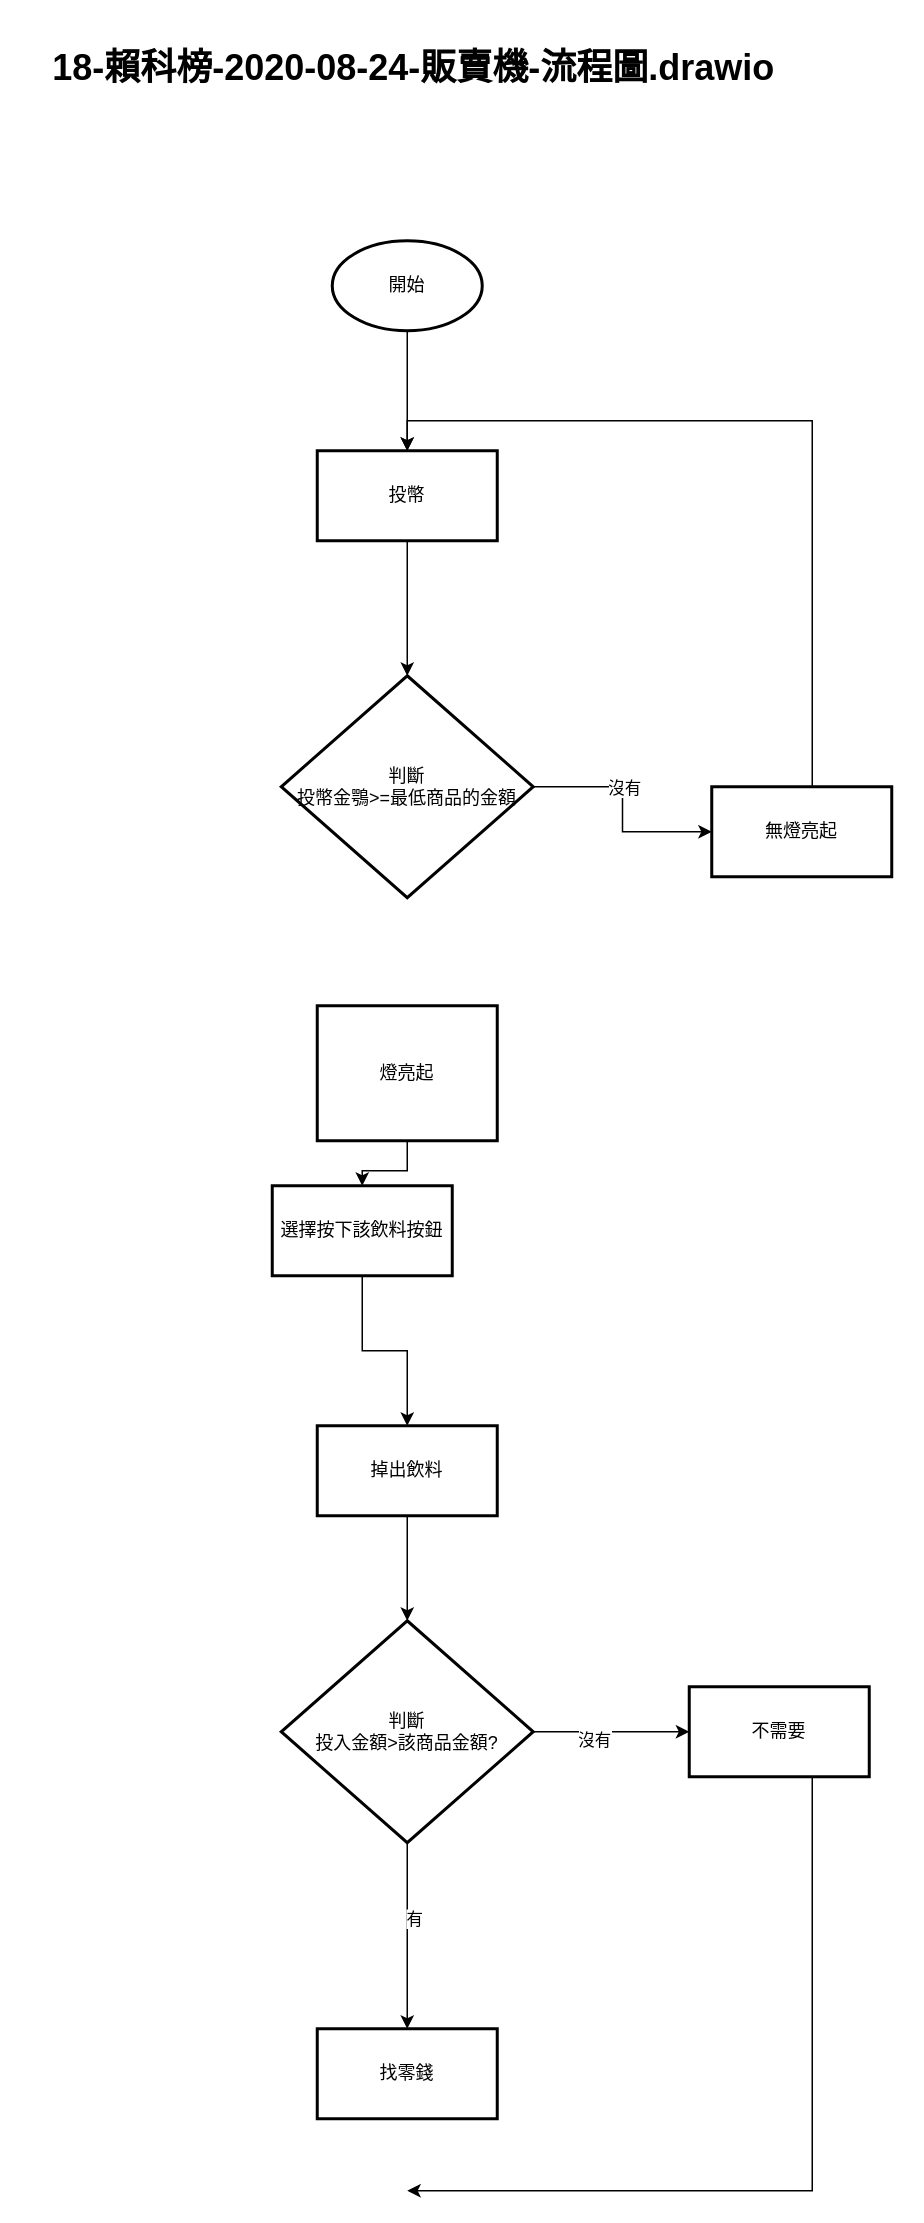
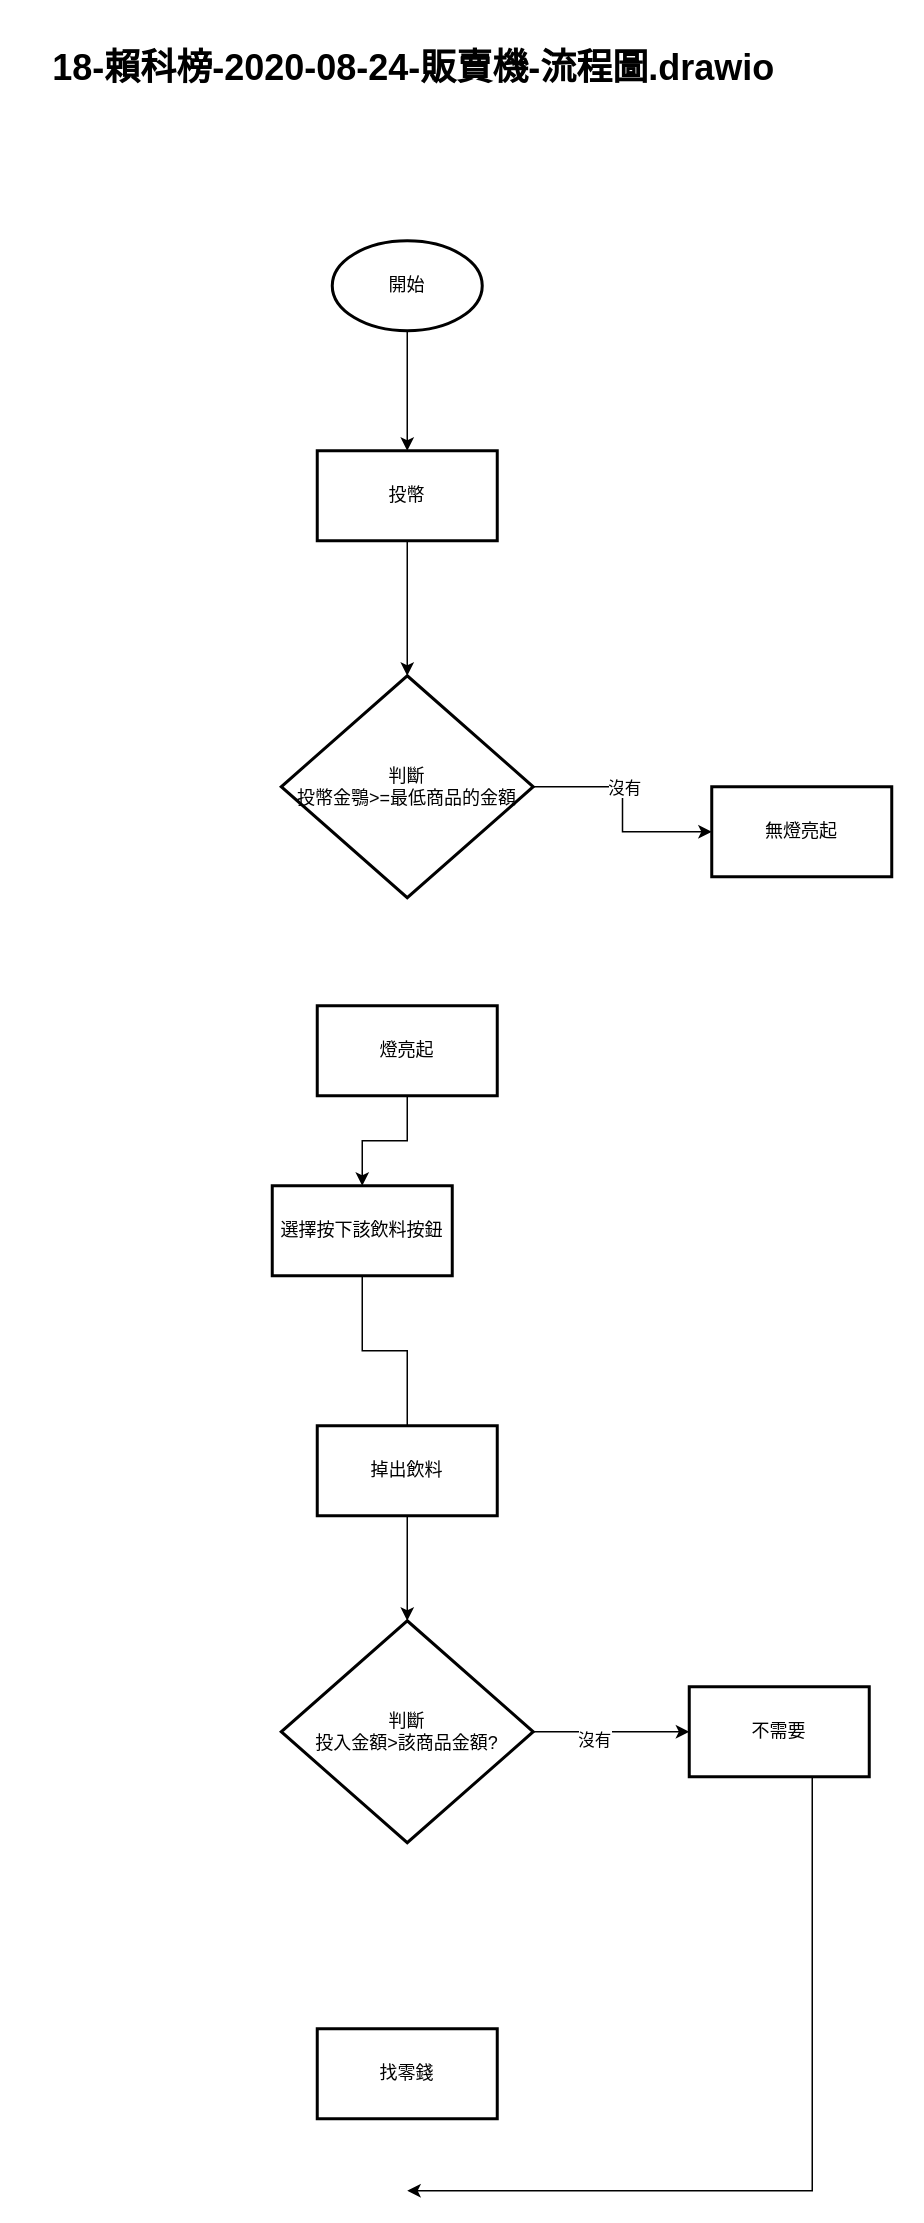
edge "無燈亮起" -> "投幣": removed
node "燈亮起": size 180x135 -> 180x90
edge "選擇按下該飲料按鈕" -> "掉出飲料": arrowhead classic -> none
edge "判斷 投入金額>該商品金額?" -> "找零錢": removed, label "有"
